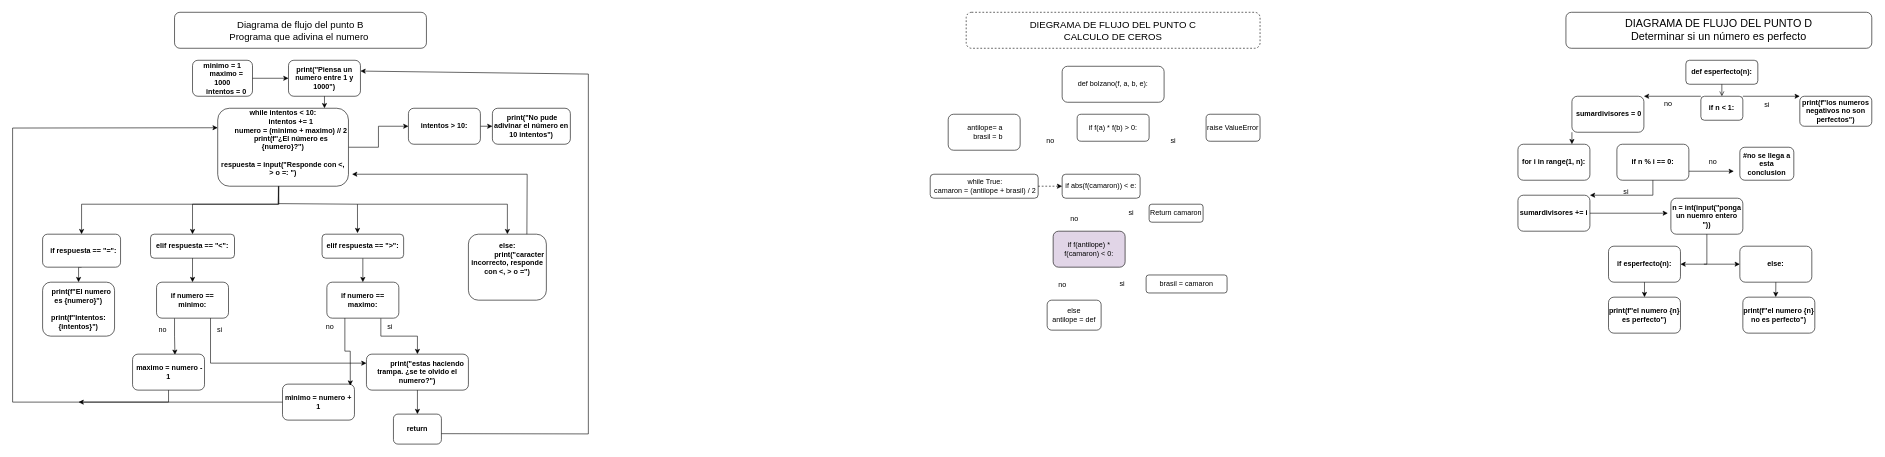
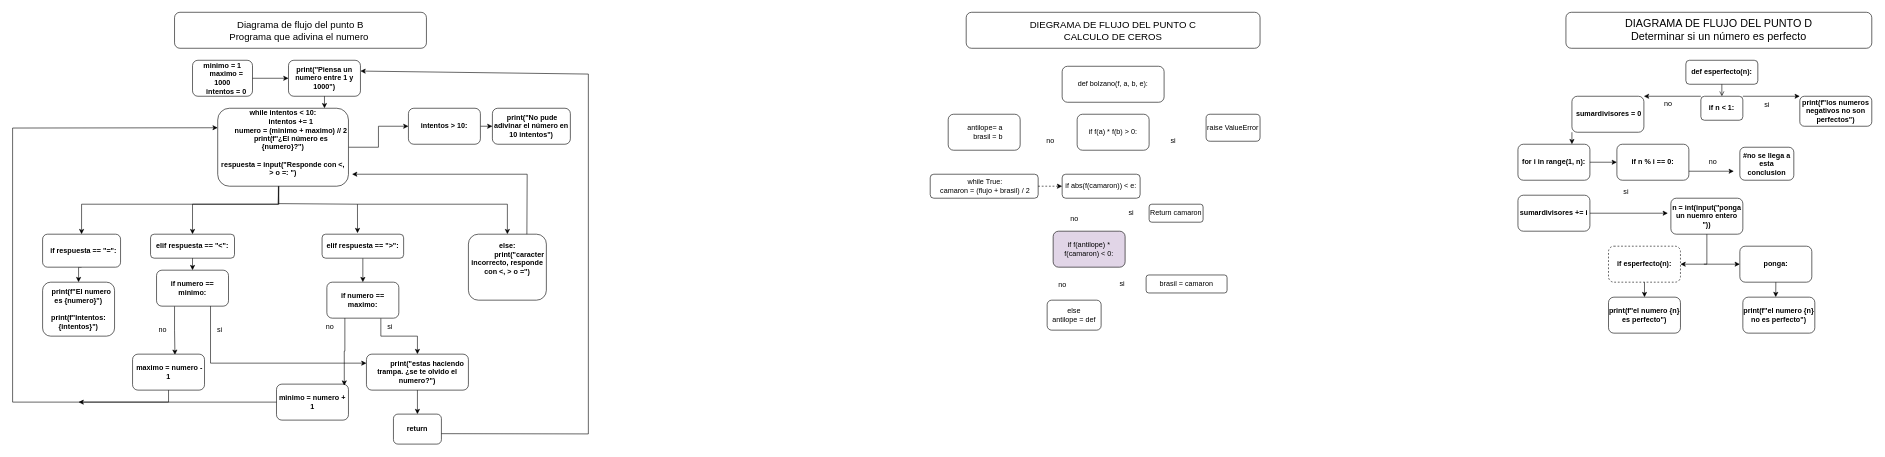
node "DIEGRAMA DE FLUJO DEL PUNTO C CALCULO DE CEROS": style dashed -> solid
node "if f(a) * f(b) > 0:": size 72x27 -> 72x36
edge "for i in range(1, n):" -> "if n % i == 0:": added
node "while True: camaron = (antilope + brasil) / 2": label "while True: camaron = (antilope + brasil) / 2" -> "while True: camaron = (flujo + brasil) / 2"
edge "if n % i == 0:" -> "sumardivisores += i": removed
node "if esperfecto(n):": style solid -> dashed
node "else:": label "else:" -> "ponga:"
node "if numero == minimo:": moved (192, 300) -> (192, 288)
node "minimo = numero + 1": moved (318, 402) -> (312, 402)
